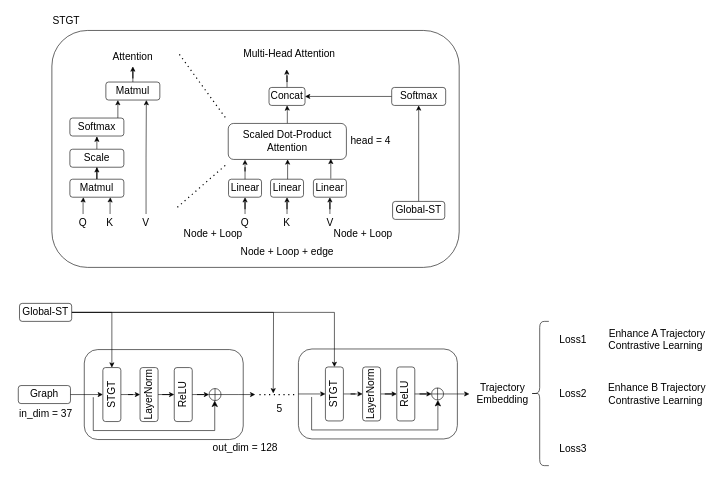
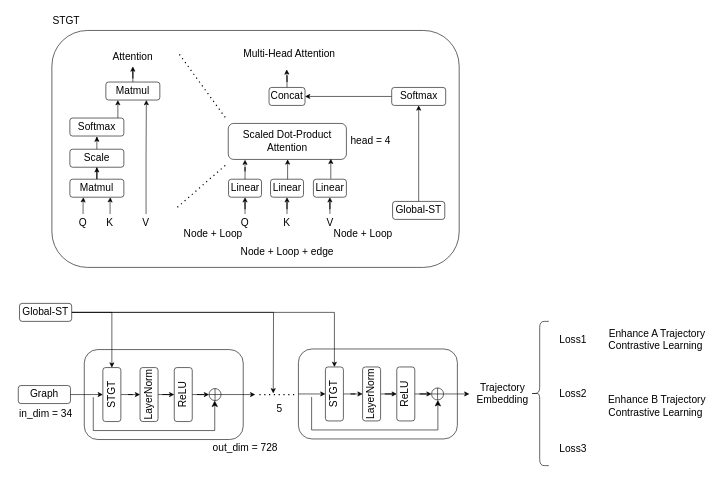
edge "Scaled Dot-Product Attention" -> "Concat": removed
node "Enhance B Trajectory Contrastive Learning": moved (657, 394) -> (657, 406)
node "in_dim = 37": label "in_dim = 37" -> "in_dim = 34"
node "out_dim = 128": label "out_dim = 128" -> "out_dim = 728"
